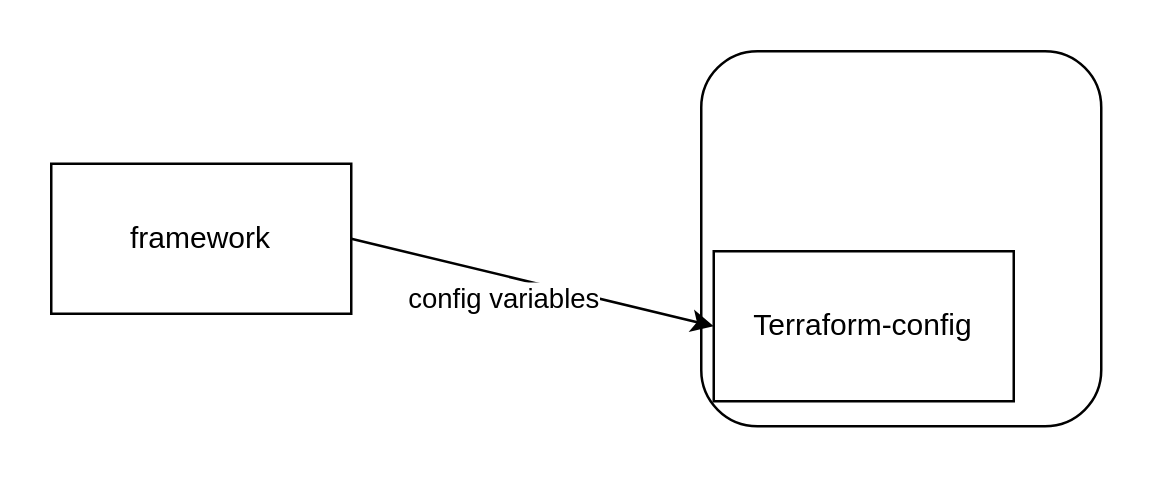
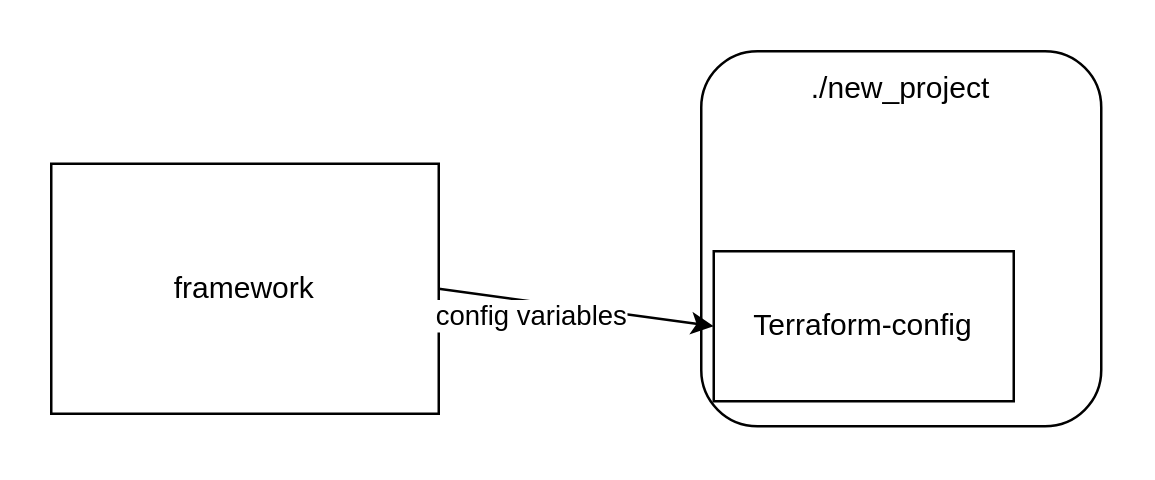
node "./new_project": added
node "framework": size 300x150 -> 388x250
